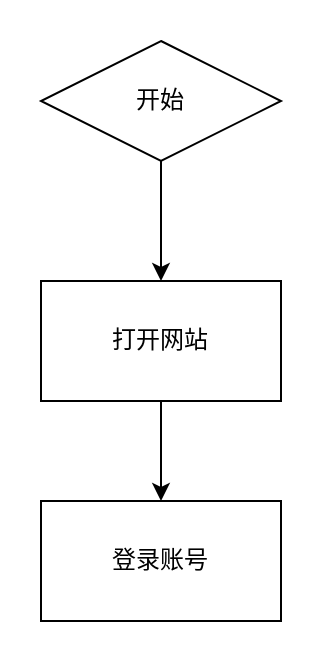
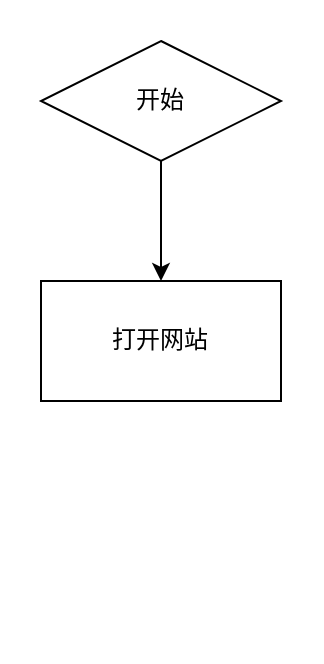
edge "打开网站" -> "登录账号": removed
node "登录账号": removed
